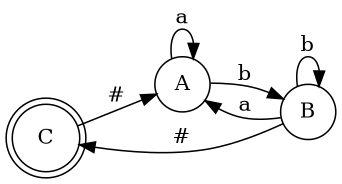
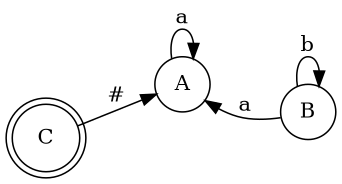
edge "A" -> "B": removed, label "b"
edge "B" -> "C": removed, label "#"
